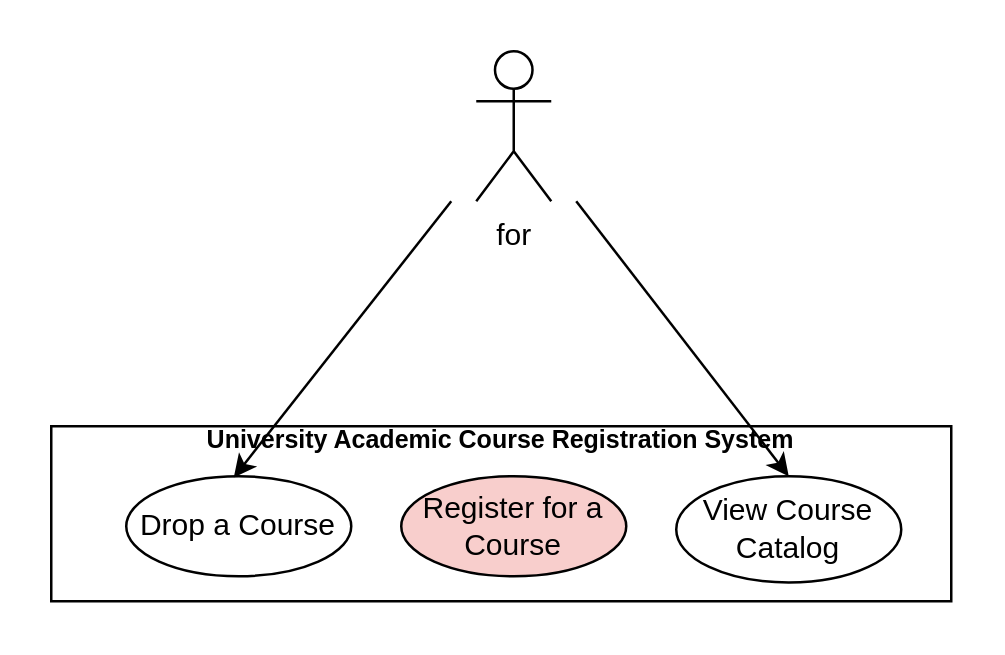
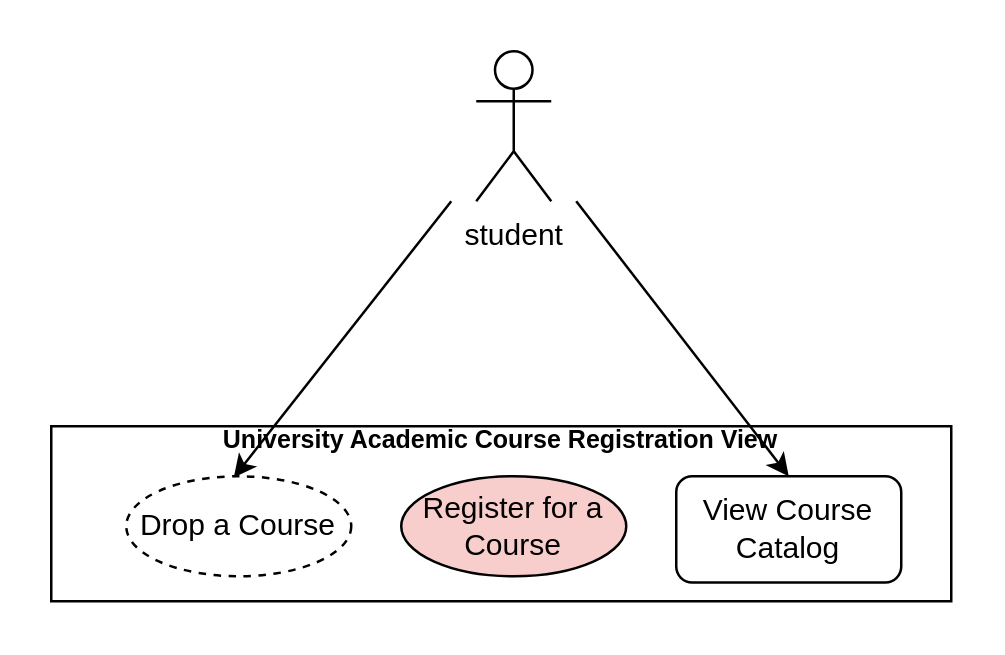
node "for": label "for" -> "student"
node "University Academic Course Registration System": label "University Academic Course Registration System" -> "University Academic Course Registration View"
node "Drop a Course": style solid -> dashed
node "View Course Catalog": shape ellipse -> rounded rectangle
